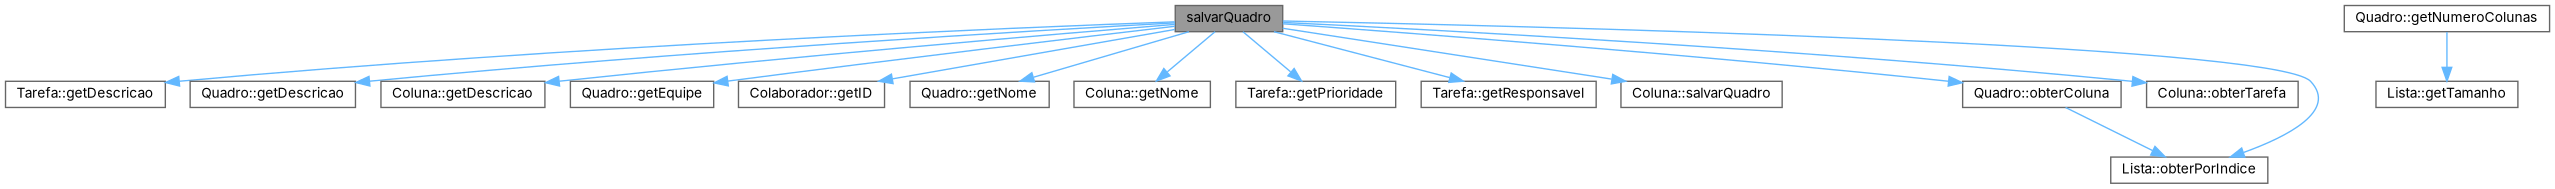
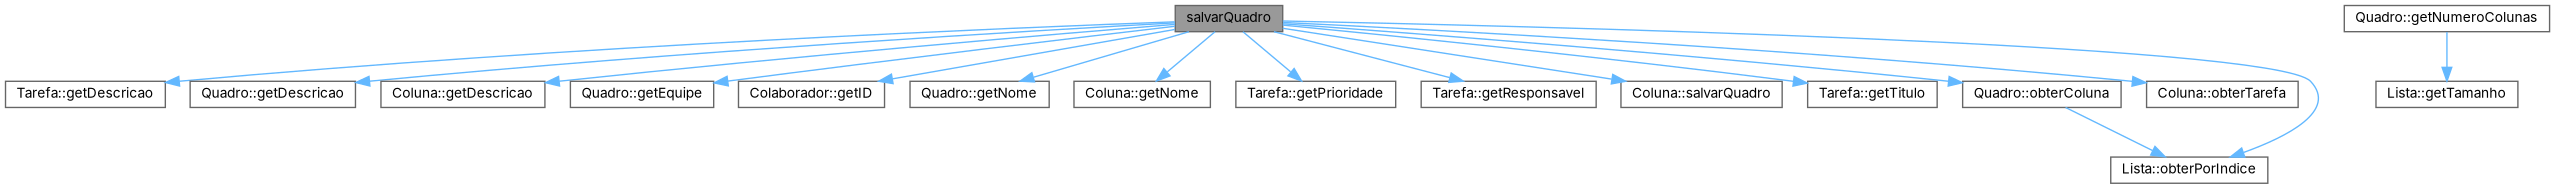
node "Tarefa::getTitulo": added
